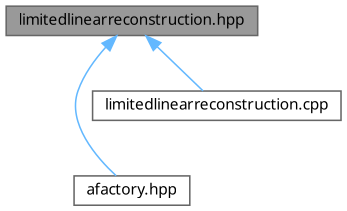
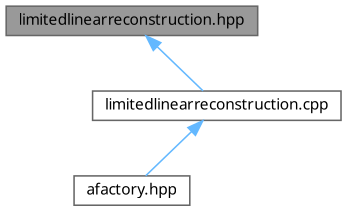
edge "afactory.hpp" -> "limitedlinearreconstruction.hpp": now "afactory.hpp" -> "limitedlinearreconstruction.cpp"
